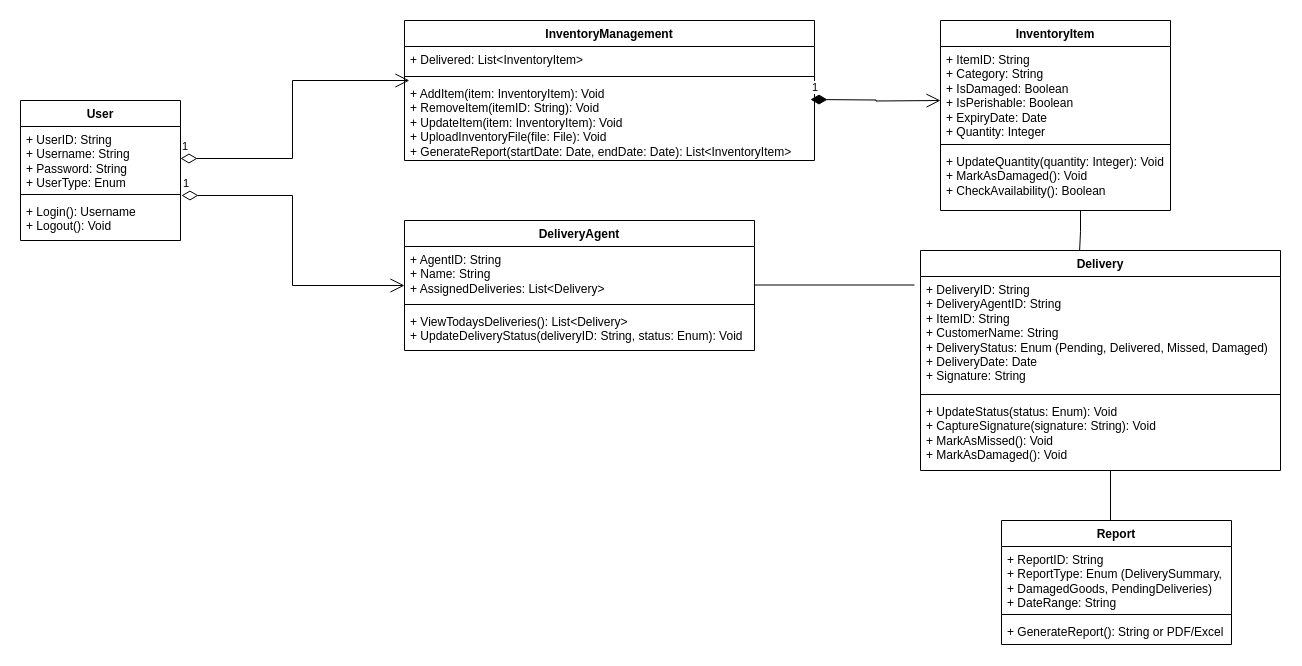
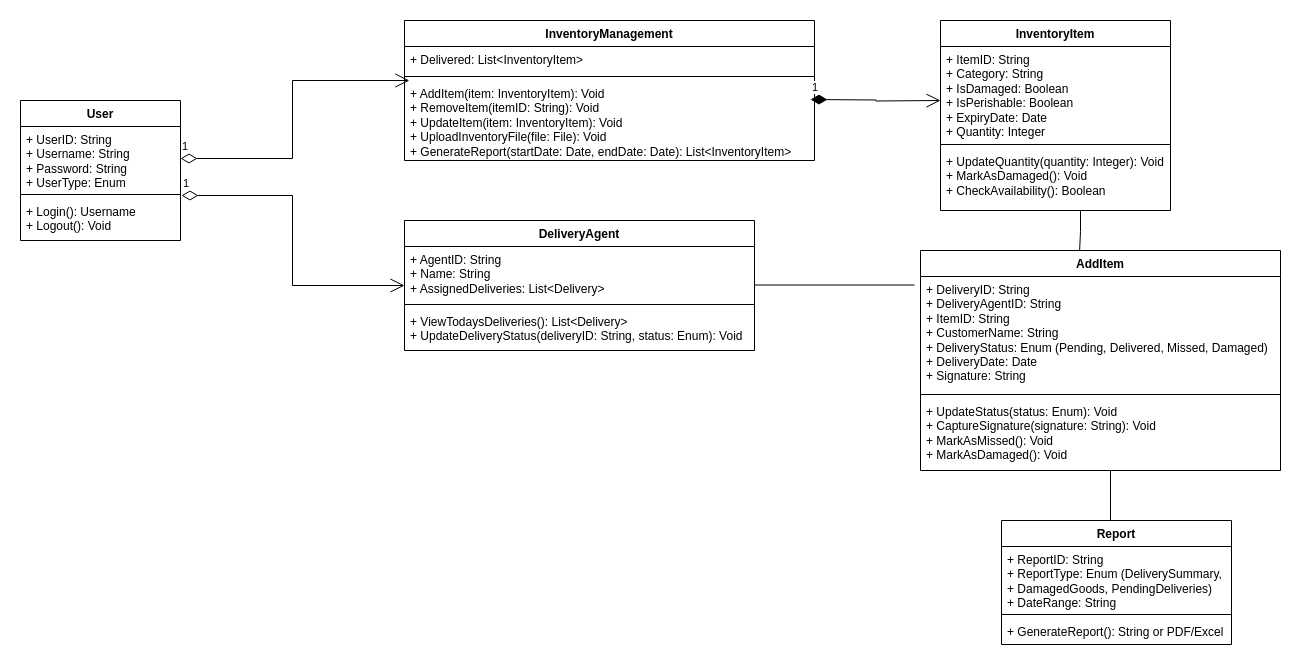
node "Delivery": label "Delivery" -> "AddItem"
